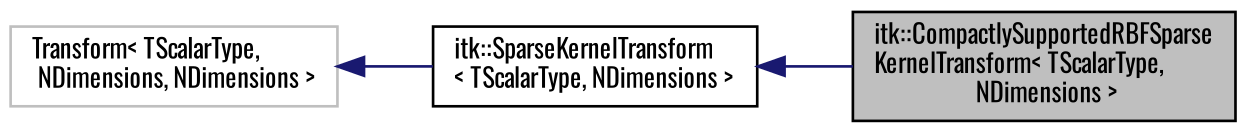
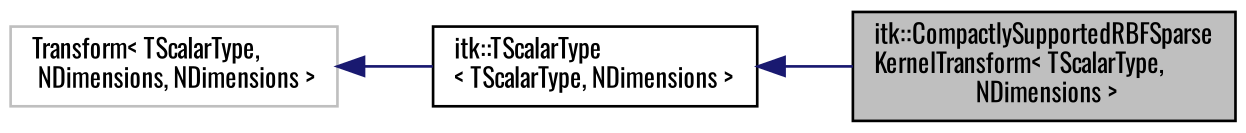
node "itk::SparseKernelTransform < TScalarType, NDimensions >": label "itk::SparseKernelTransform < TScalarType, NDimensions >" -> "itk::TScalarType < TScalarType, NDimensions >"
